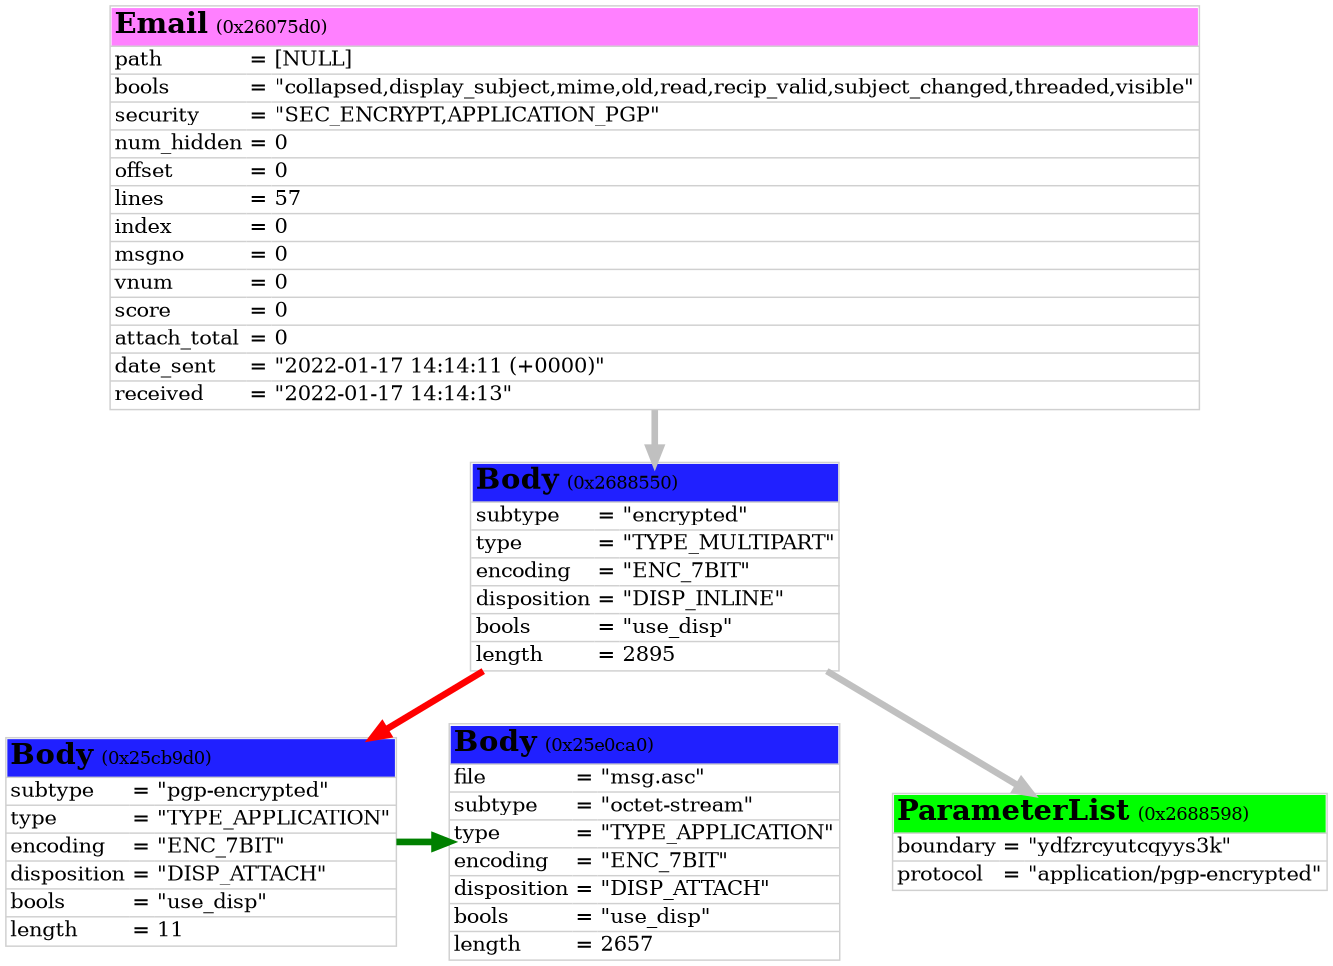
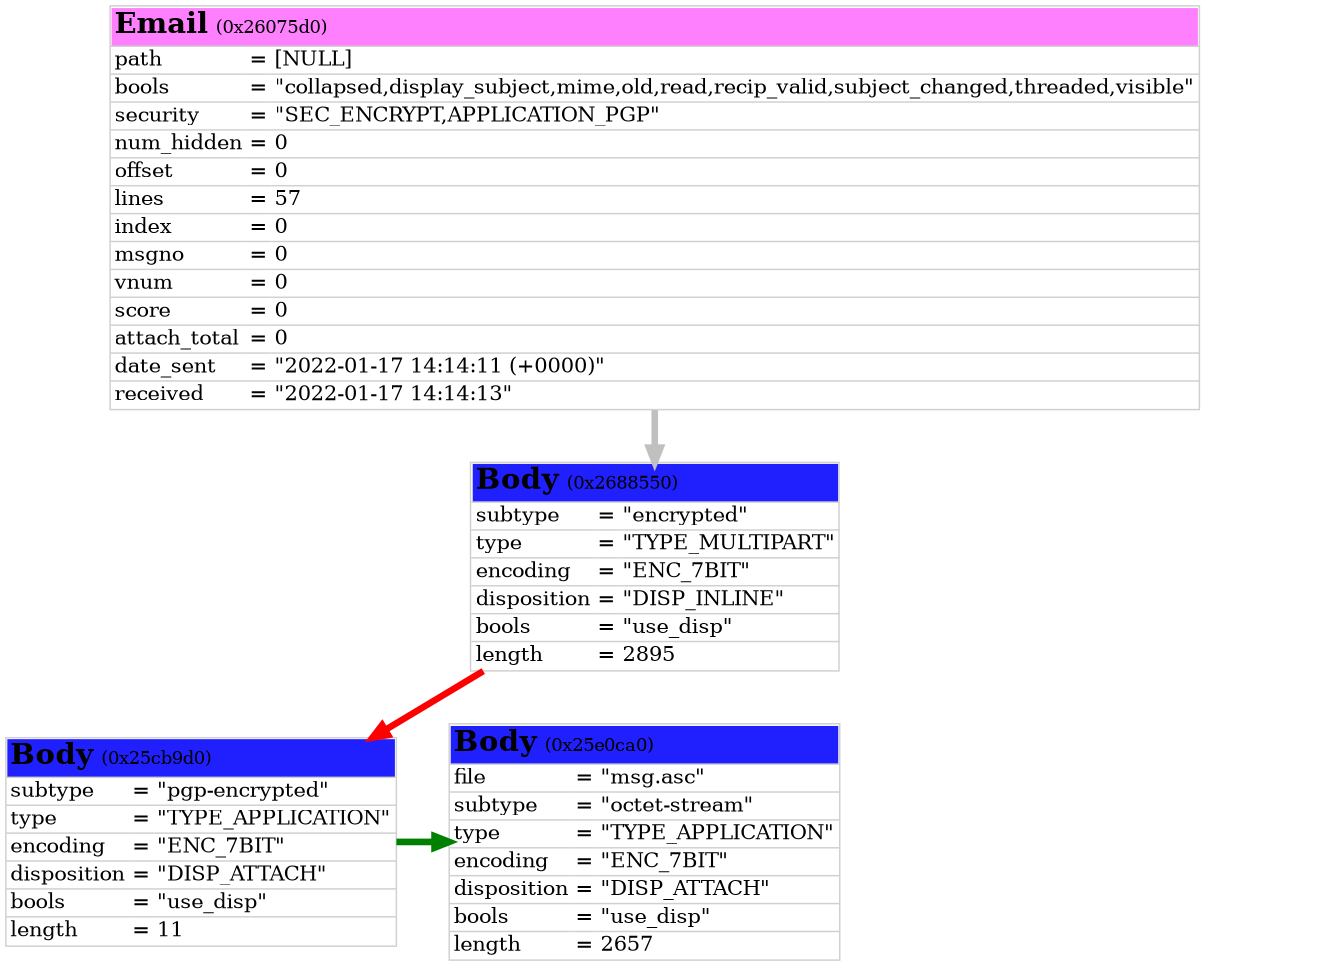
node "ParameterList": removed
